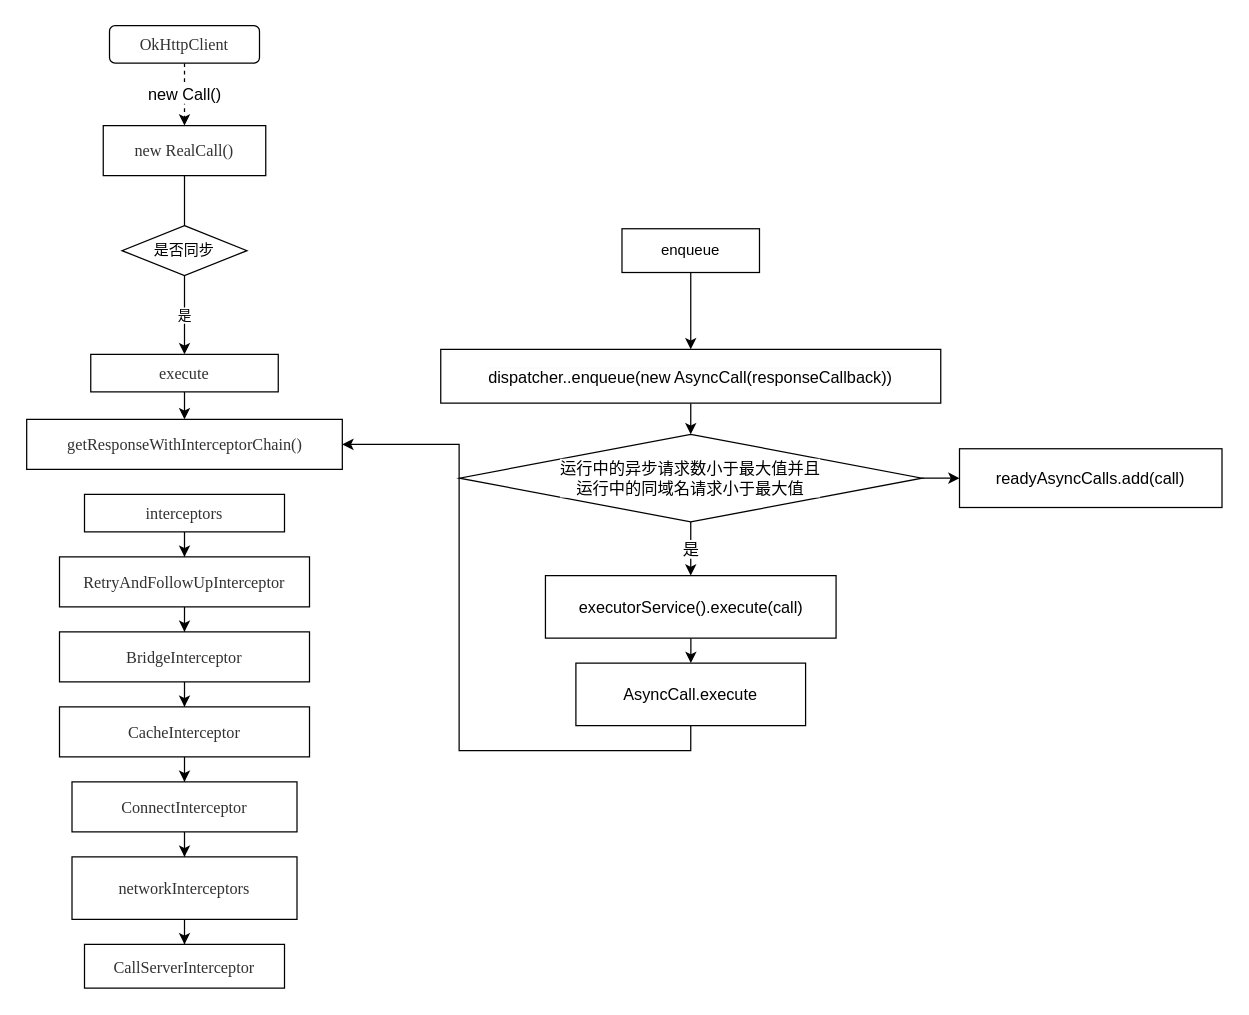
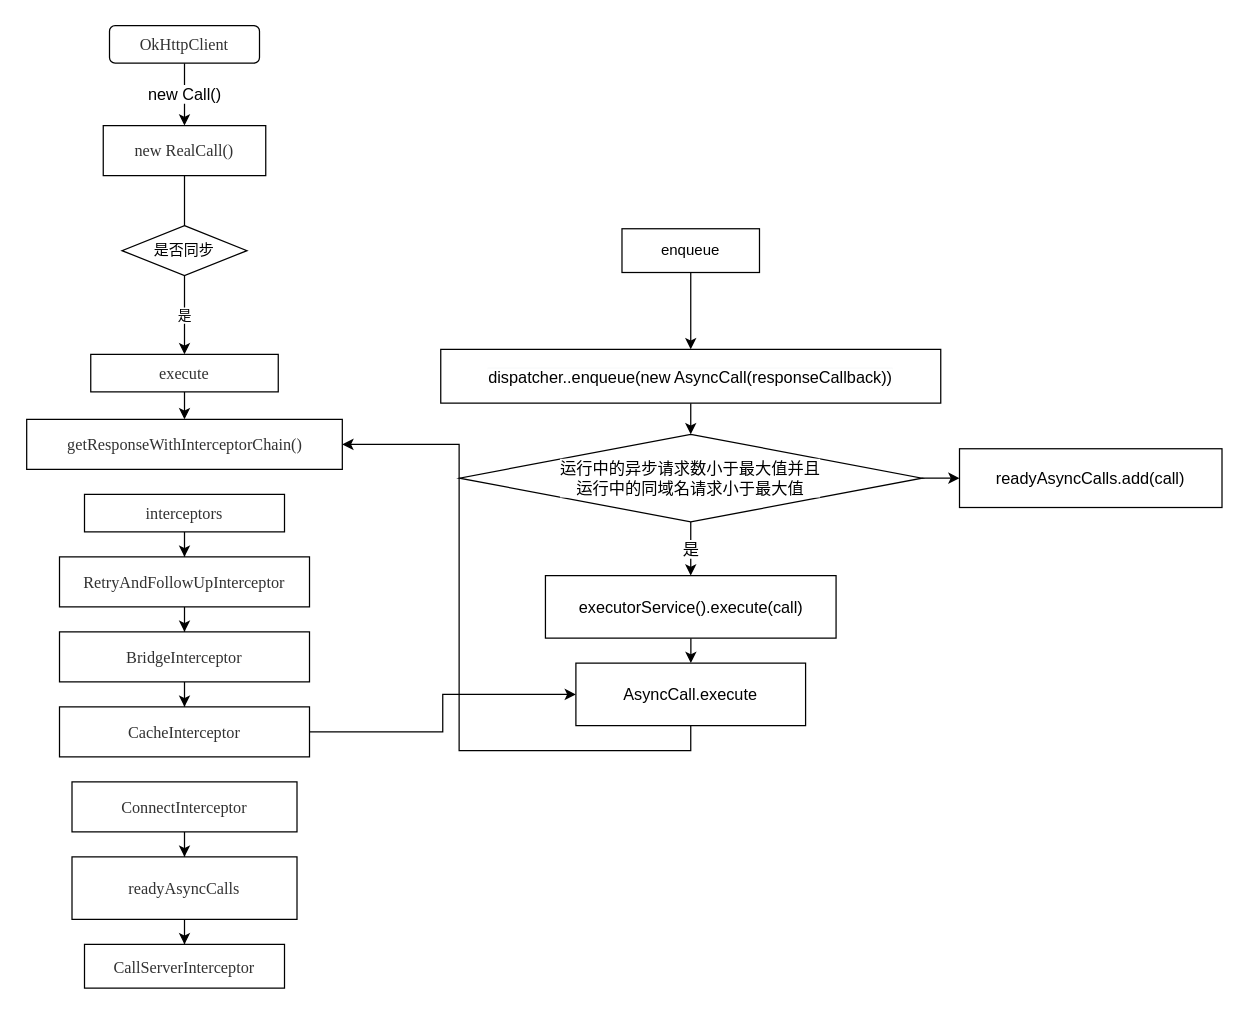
edge "OkHttpClient" -> "new RealCall()": style dashed -> solid
edge "CacheInterceptor" -> "ConnectInterceptor": now "CacheInterceptor" -> "AsyncCall.execute"
node "networkInterceptors": label "networkInterceptors" -> "readyAsyncCalls"
